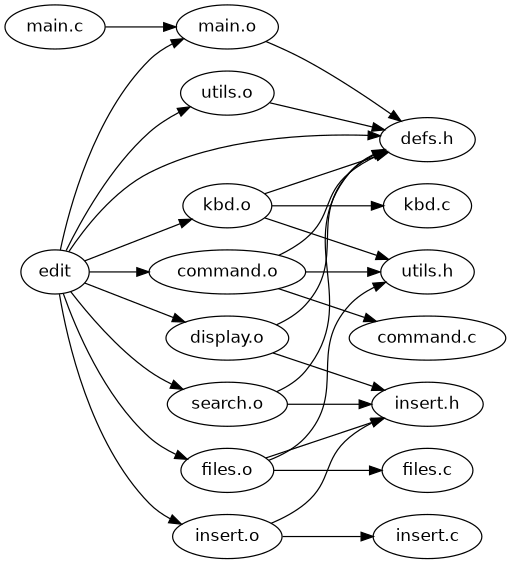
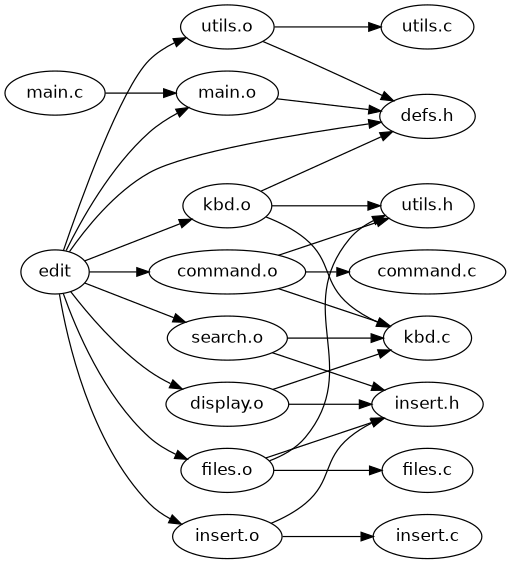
node "utils.c": added
edge "command.o" -> "defs.h": now "command.o" -> "kbd.c"
edge "display.o" -> "defs.h": now "display.o" -> "kbd.c"
edge "search.o" -> "defs.h": now "search.o" -> "kbd.c"
